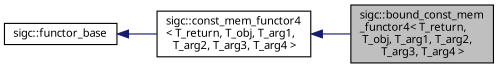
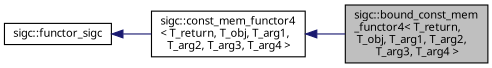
node "sigc::functor_base": label "sigc::functor_base" -> "sigc::functor_sigc"
